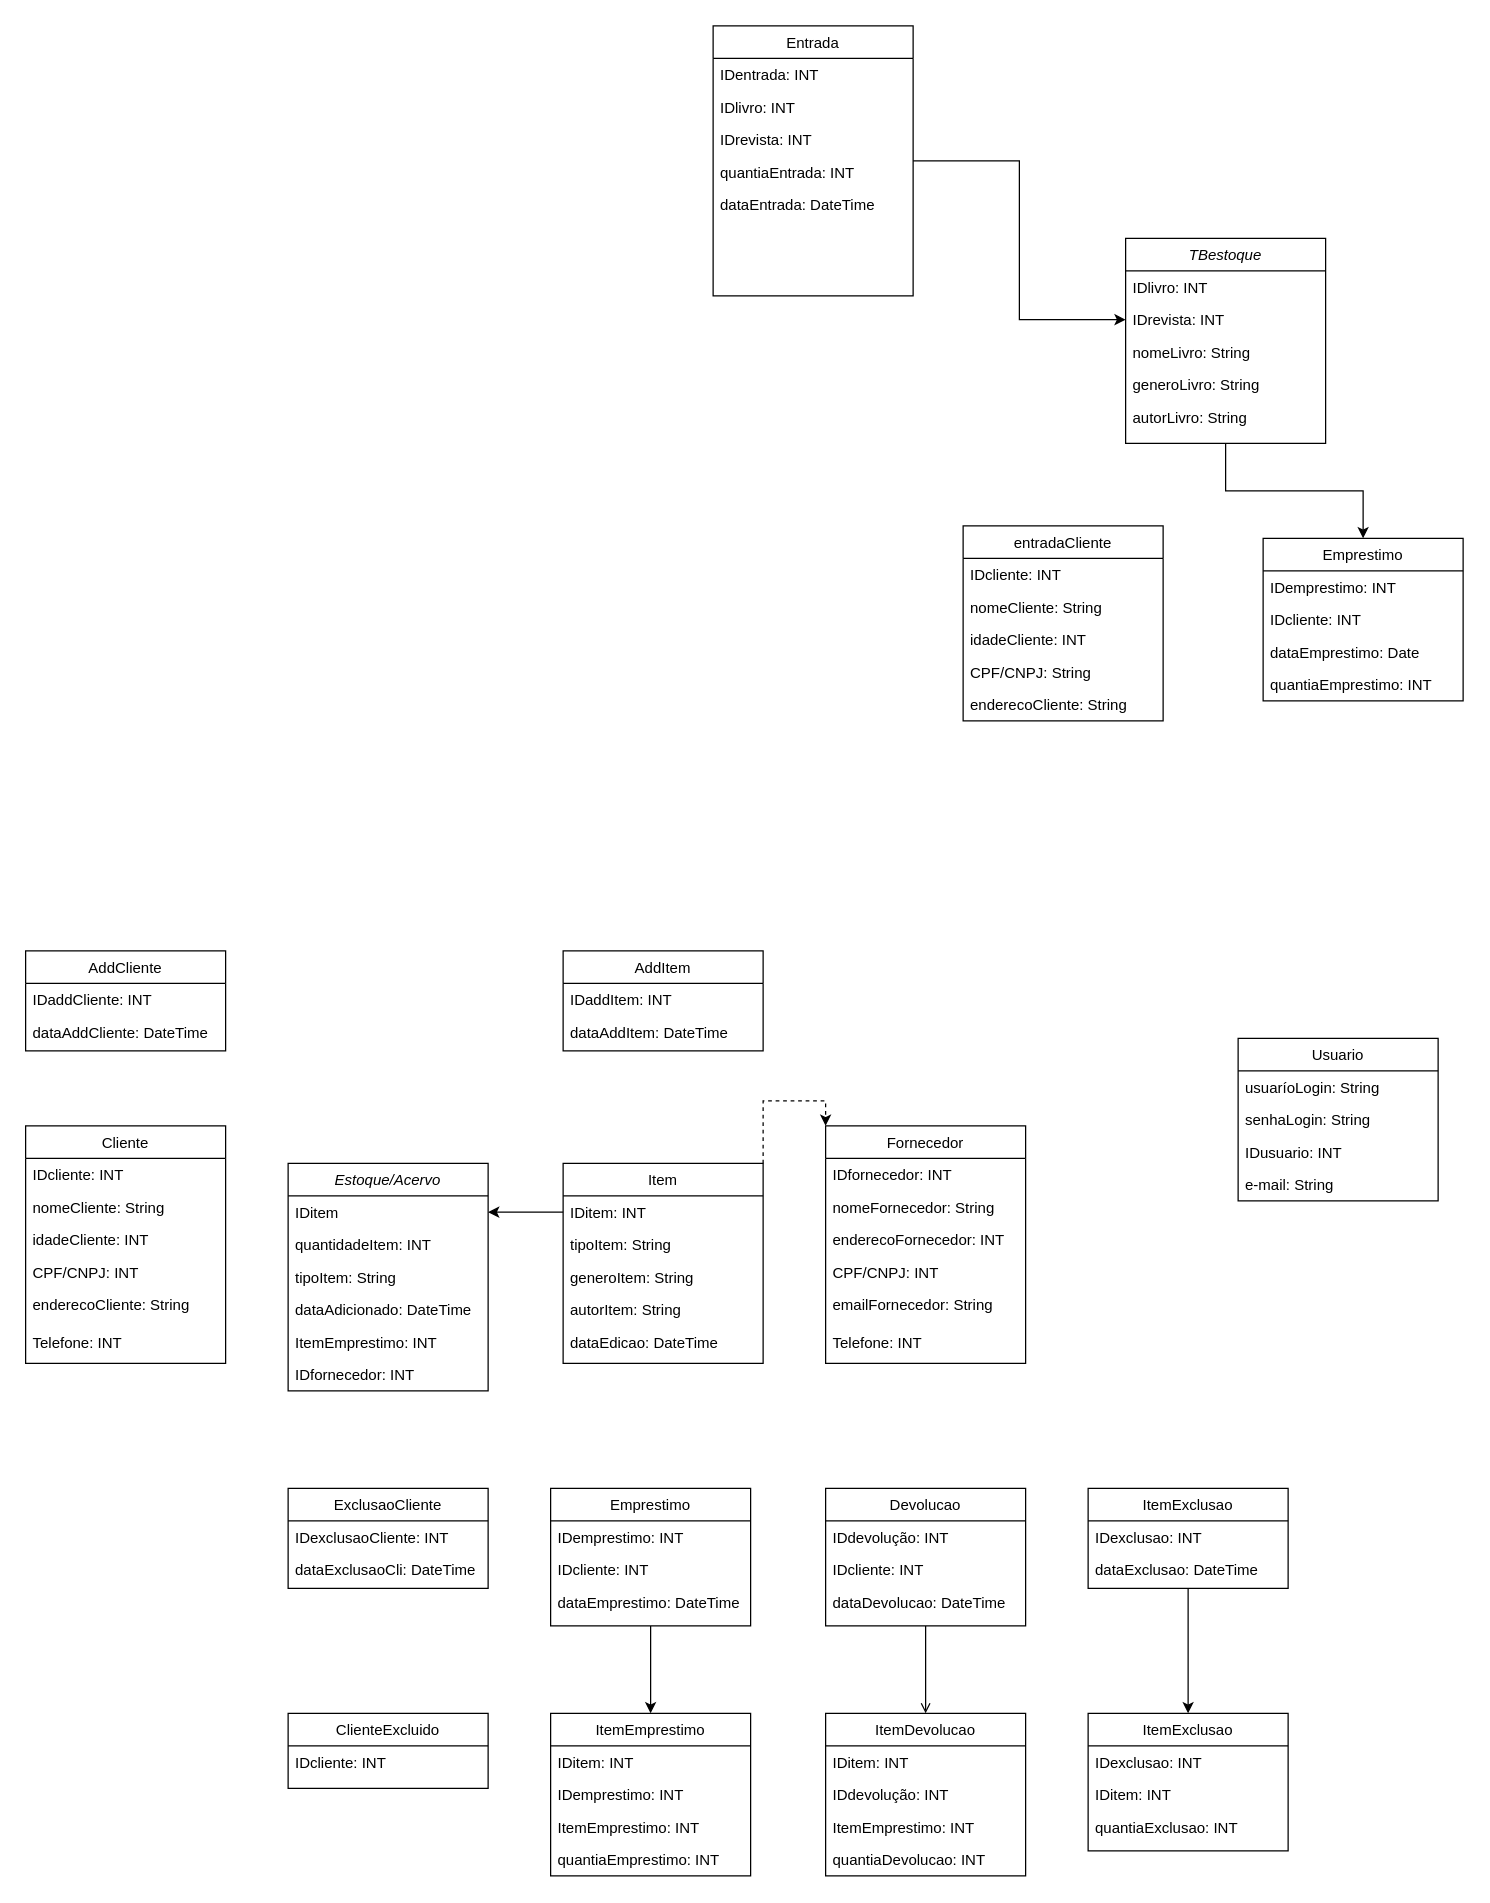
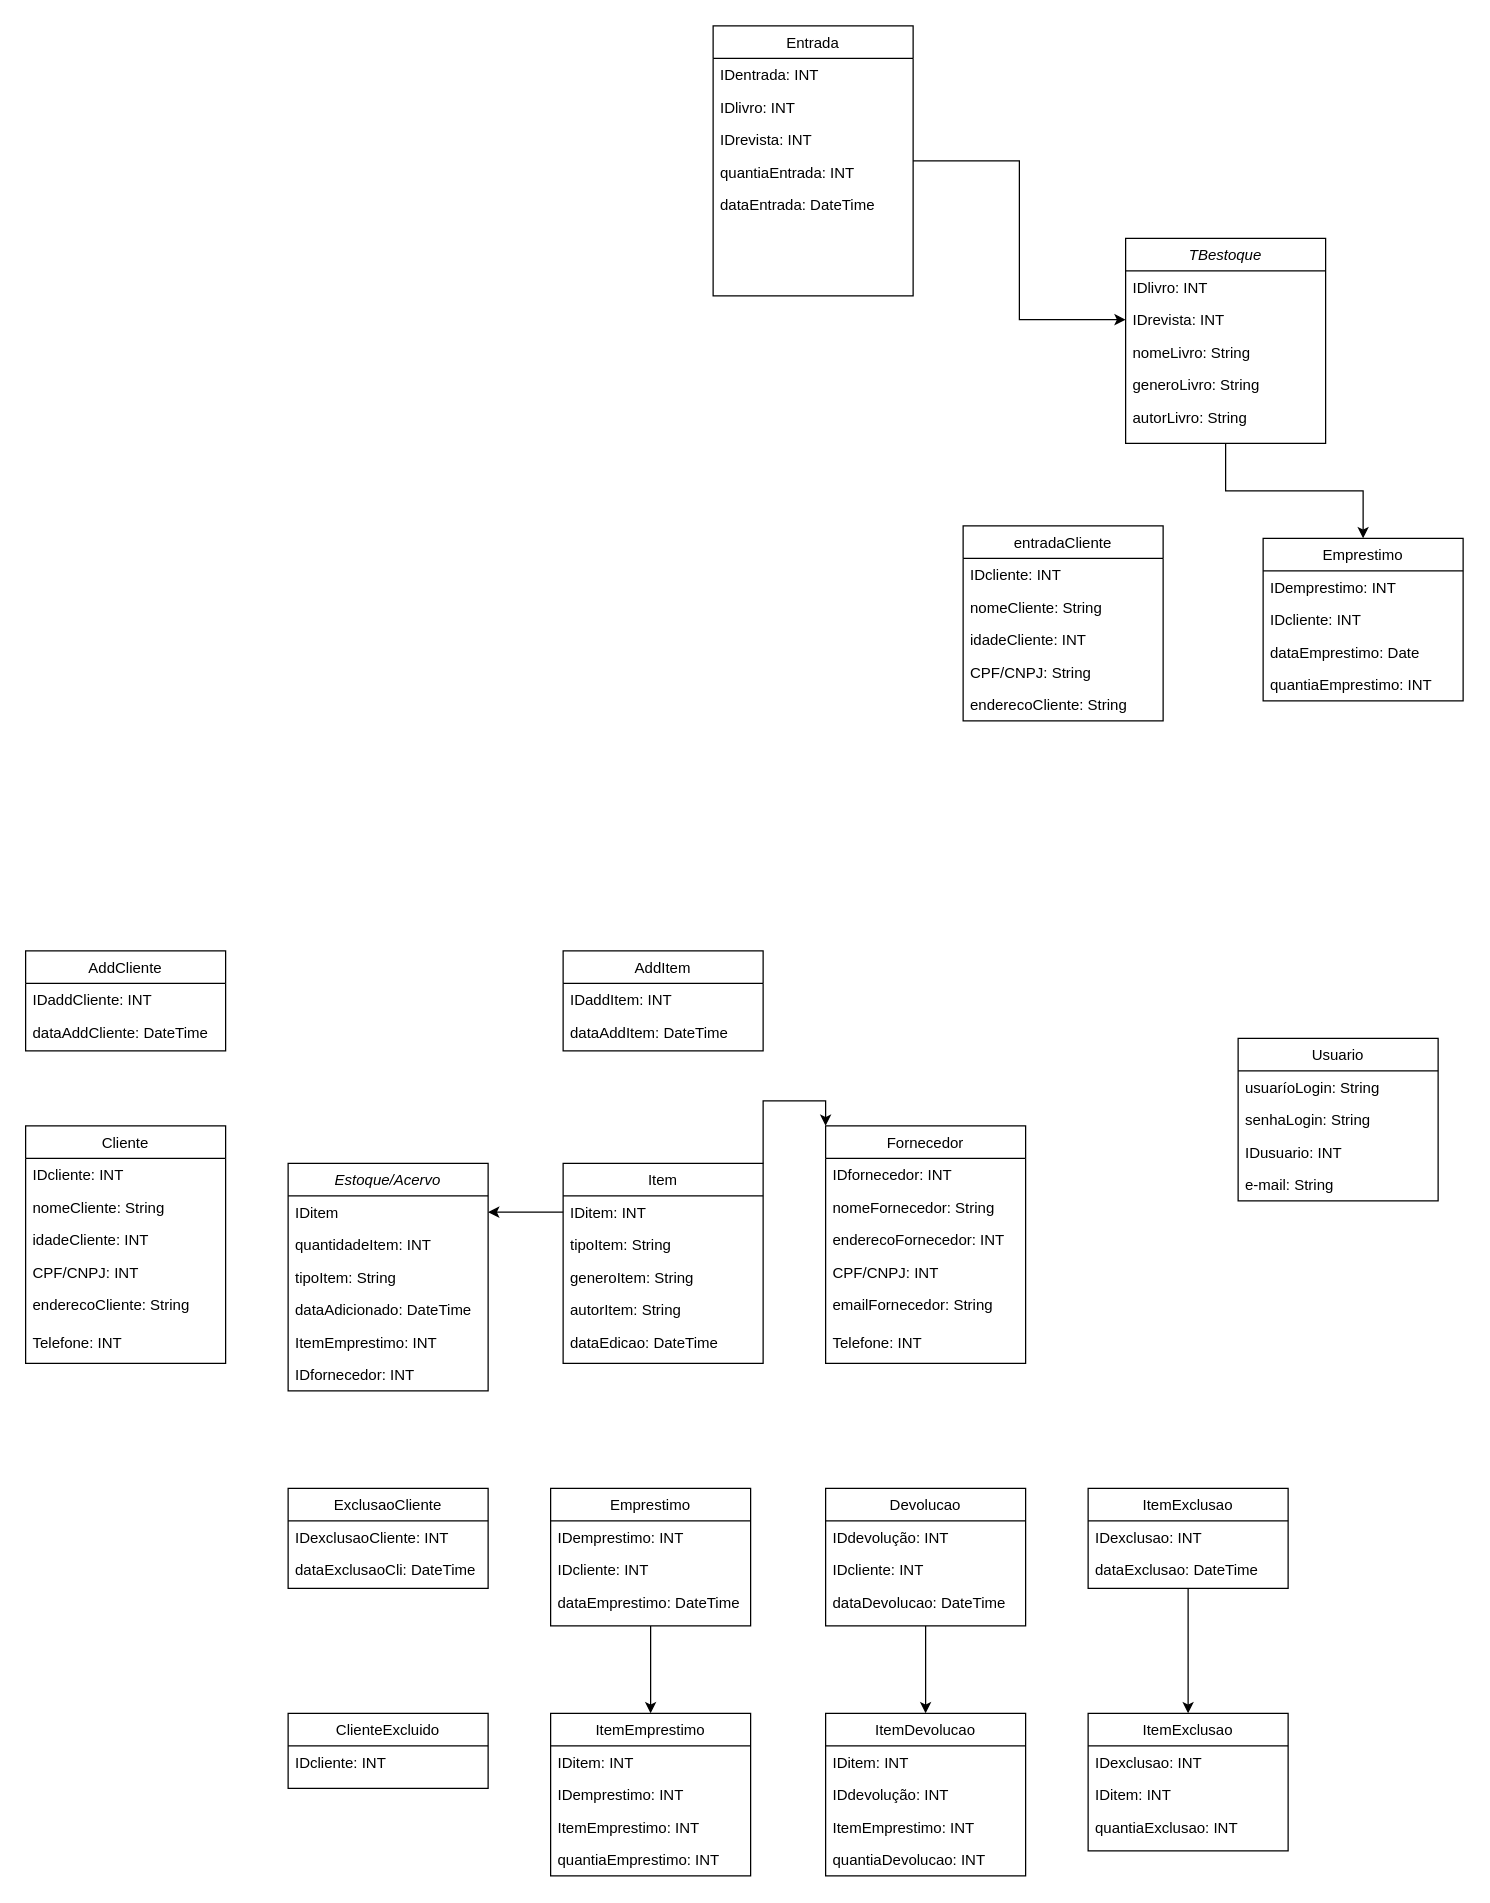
edge "Item" -> "Fornecedor": style dashed -> solid
edge "Devolucao" -> "ItemDevolucao": arrowhead open -> classic
